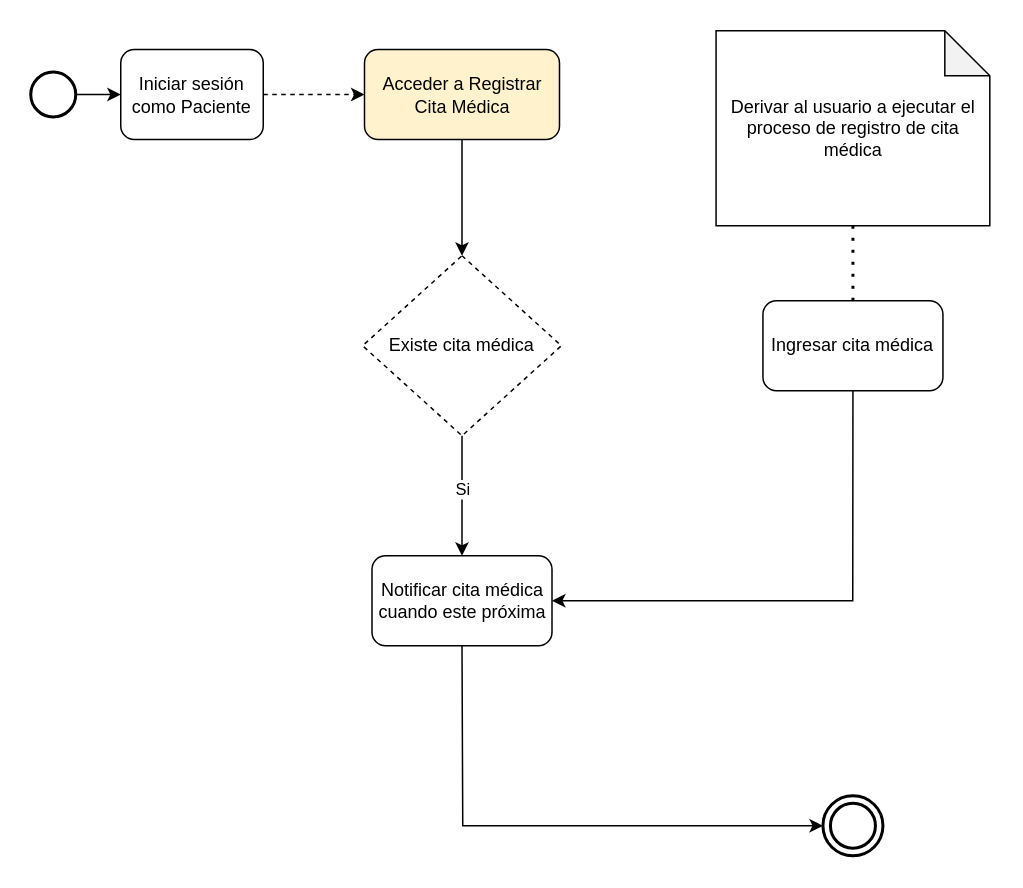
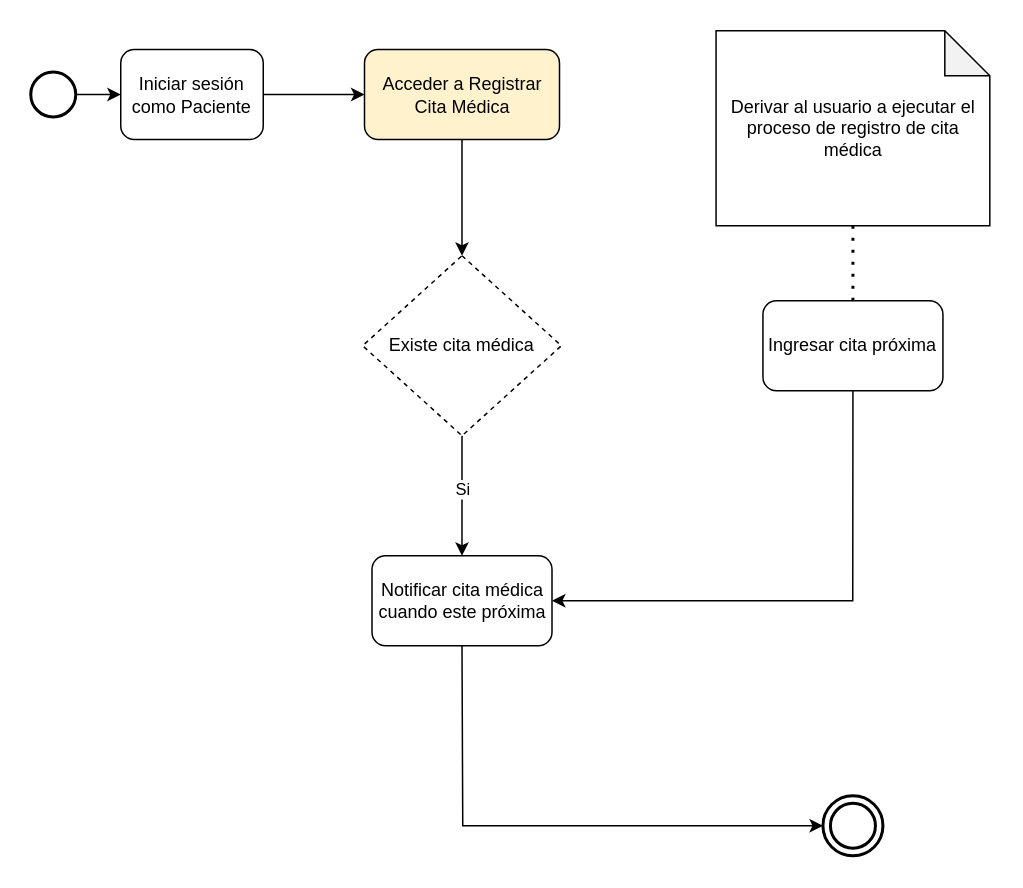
edge "Iniciar sesión como Paciente" -> "Acceder a Registrar Cita Médica": style dashed -> solid
node "Ingresar cita médica": label "Ingresar cita médica" -> "Ingresar cita próxima"
